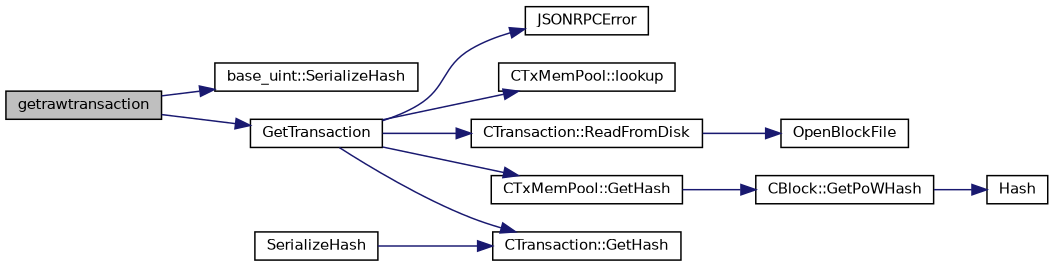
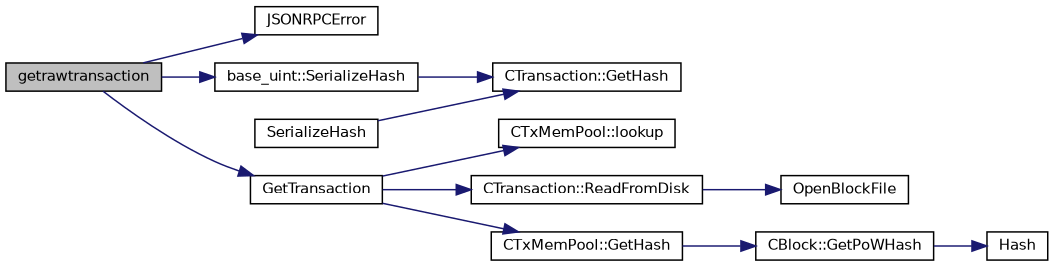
edge "GetTransaction" -> "JSONRPCError": now "getrawtransaction" -> "JSONRPCError"
edge "GetTransaction" -> "CTransaction::GetHash": now "base_uint::SerializeHash" -> "CTransaction::GetHash"
